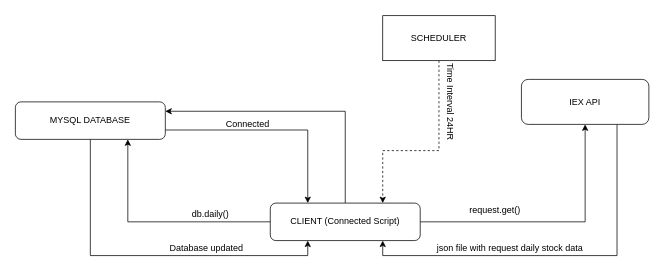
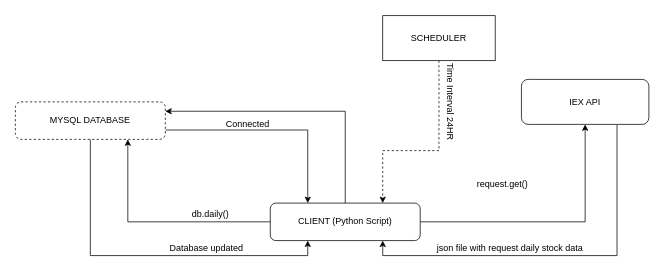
node "MYSQL DATABASE": style solid -> dashed
node "request.get()": moved (495, 210) -> (503, 184)
node "CLIENT (Connected Script)": label "CLIENT (Connected Script)" -> "CLIENT (Python Script)"
